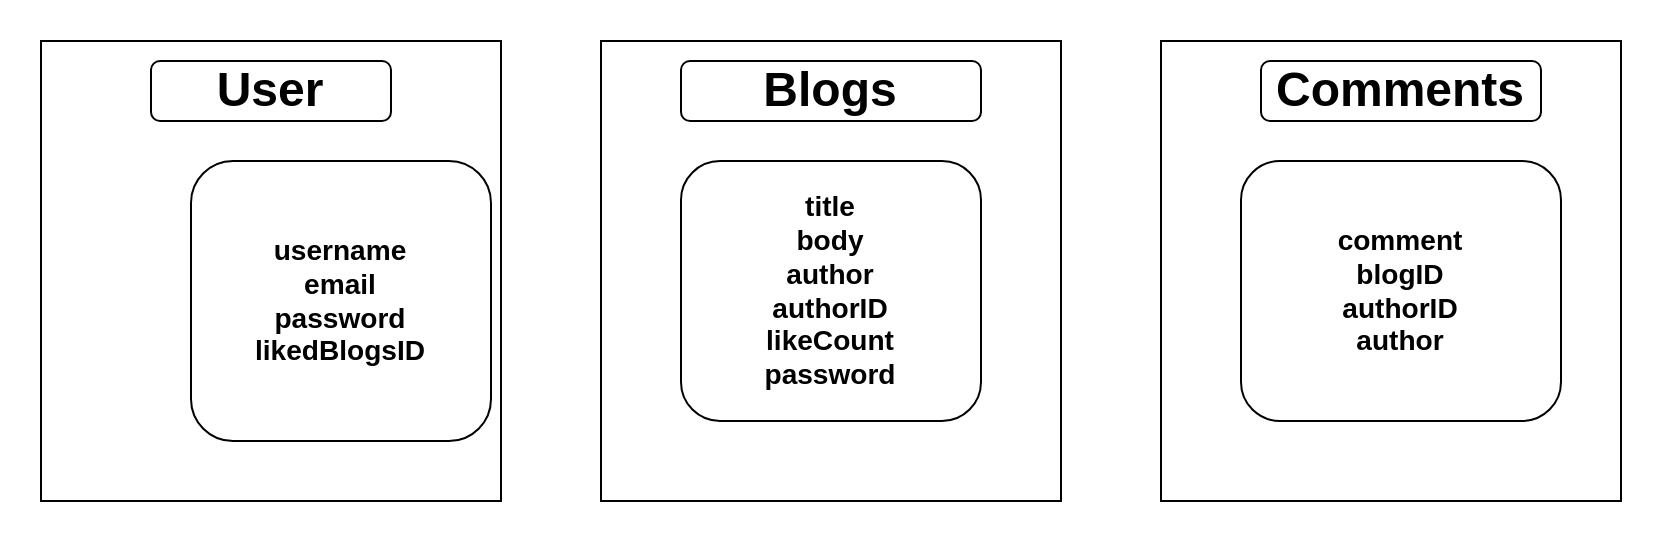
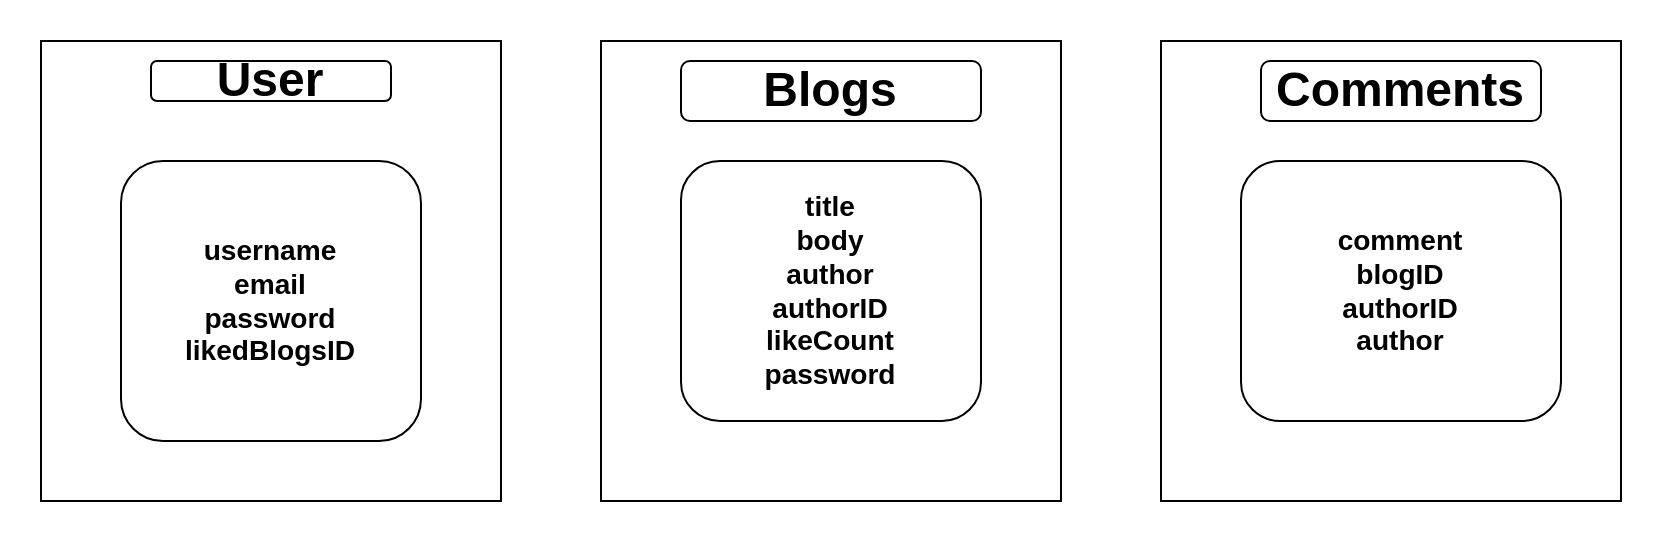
node "User": size 240x60 -> 240x40
node "username email password likedBlogsID": moved (341, 301) -> (271, 301)
